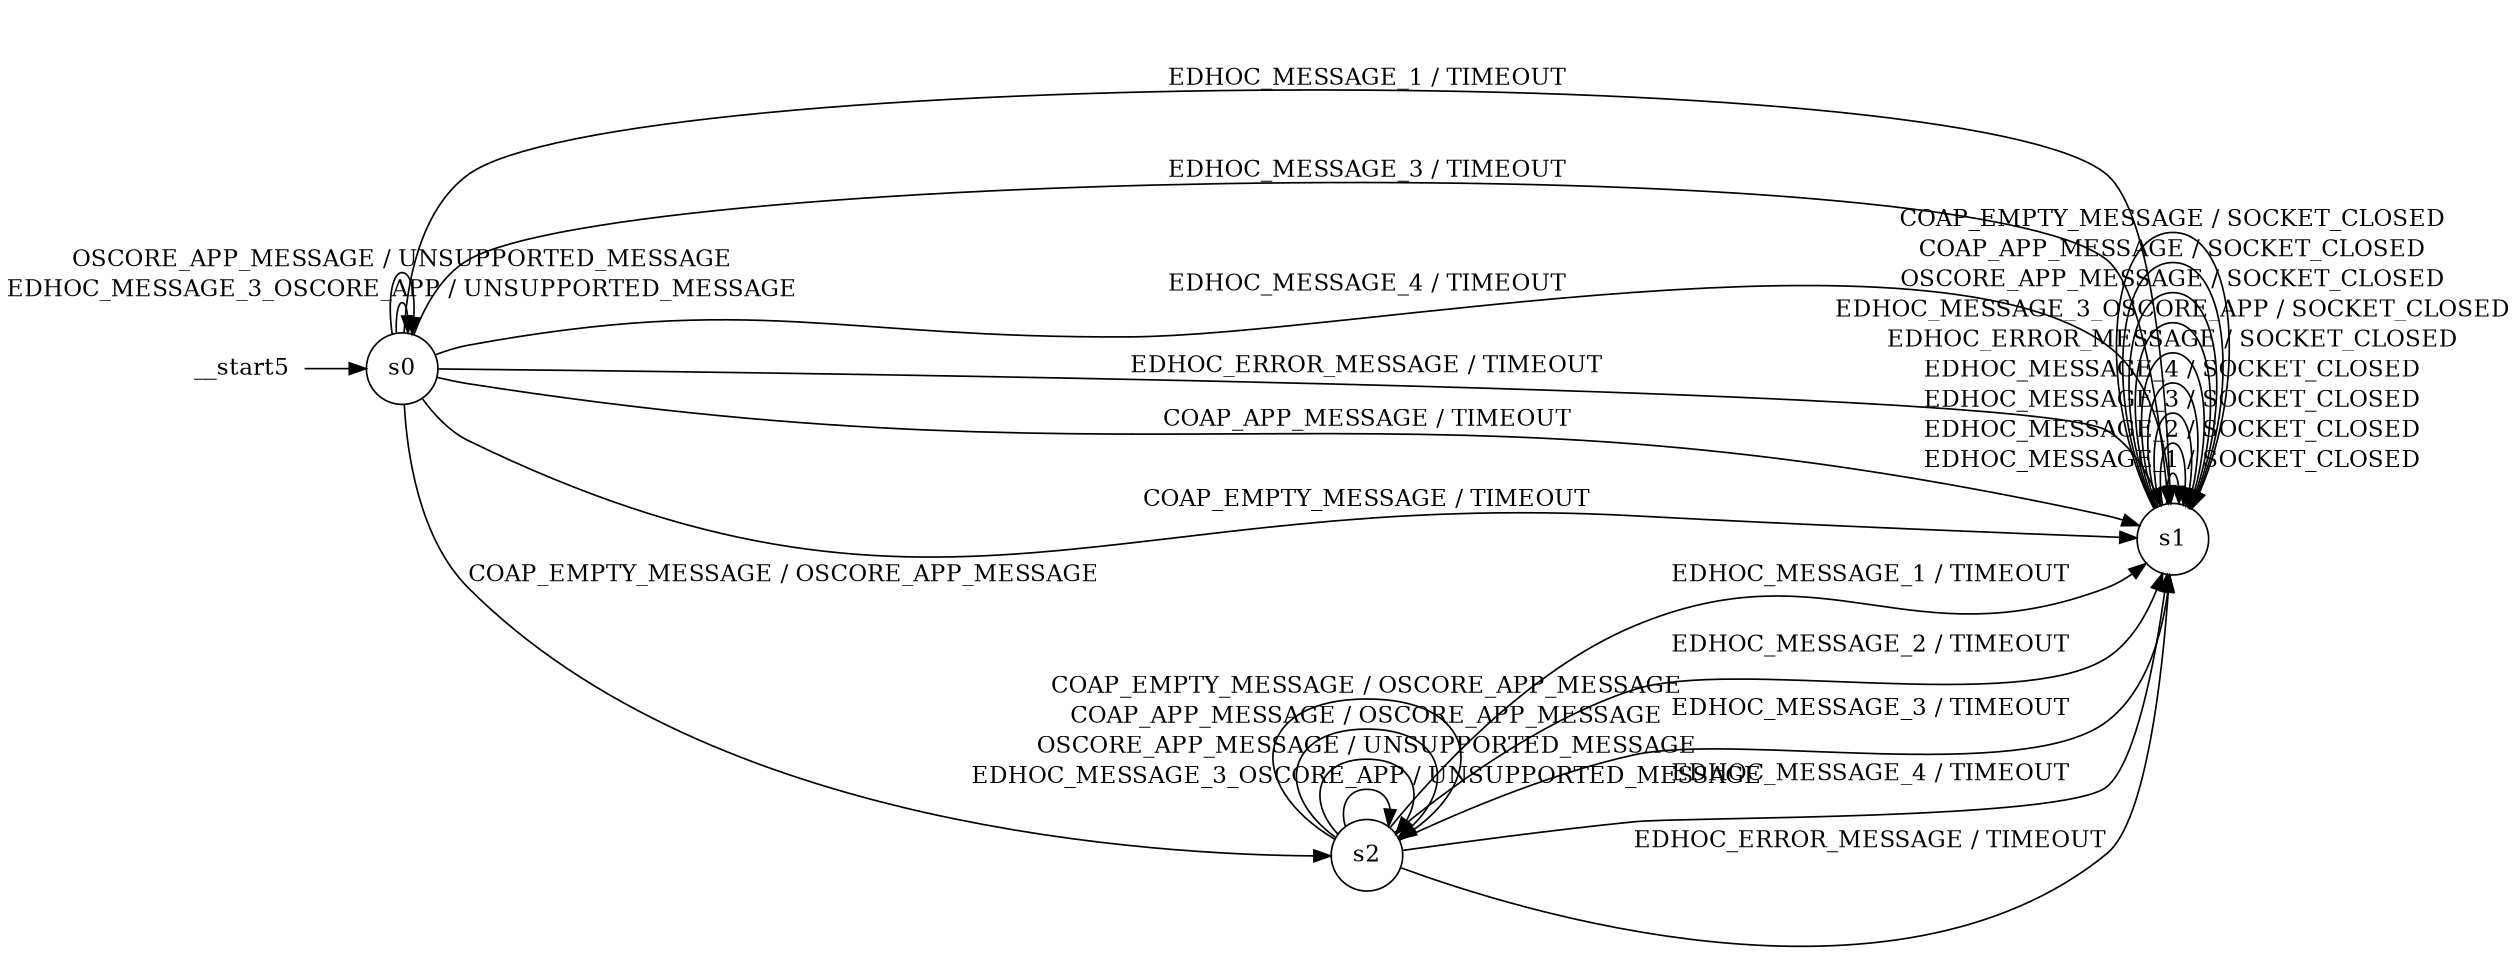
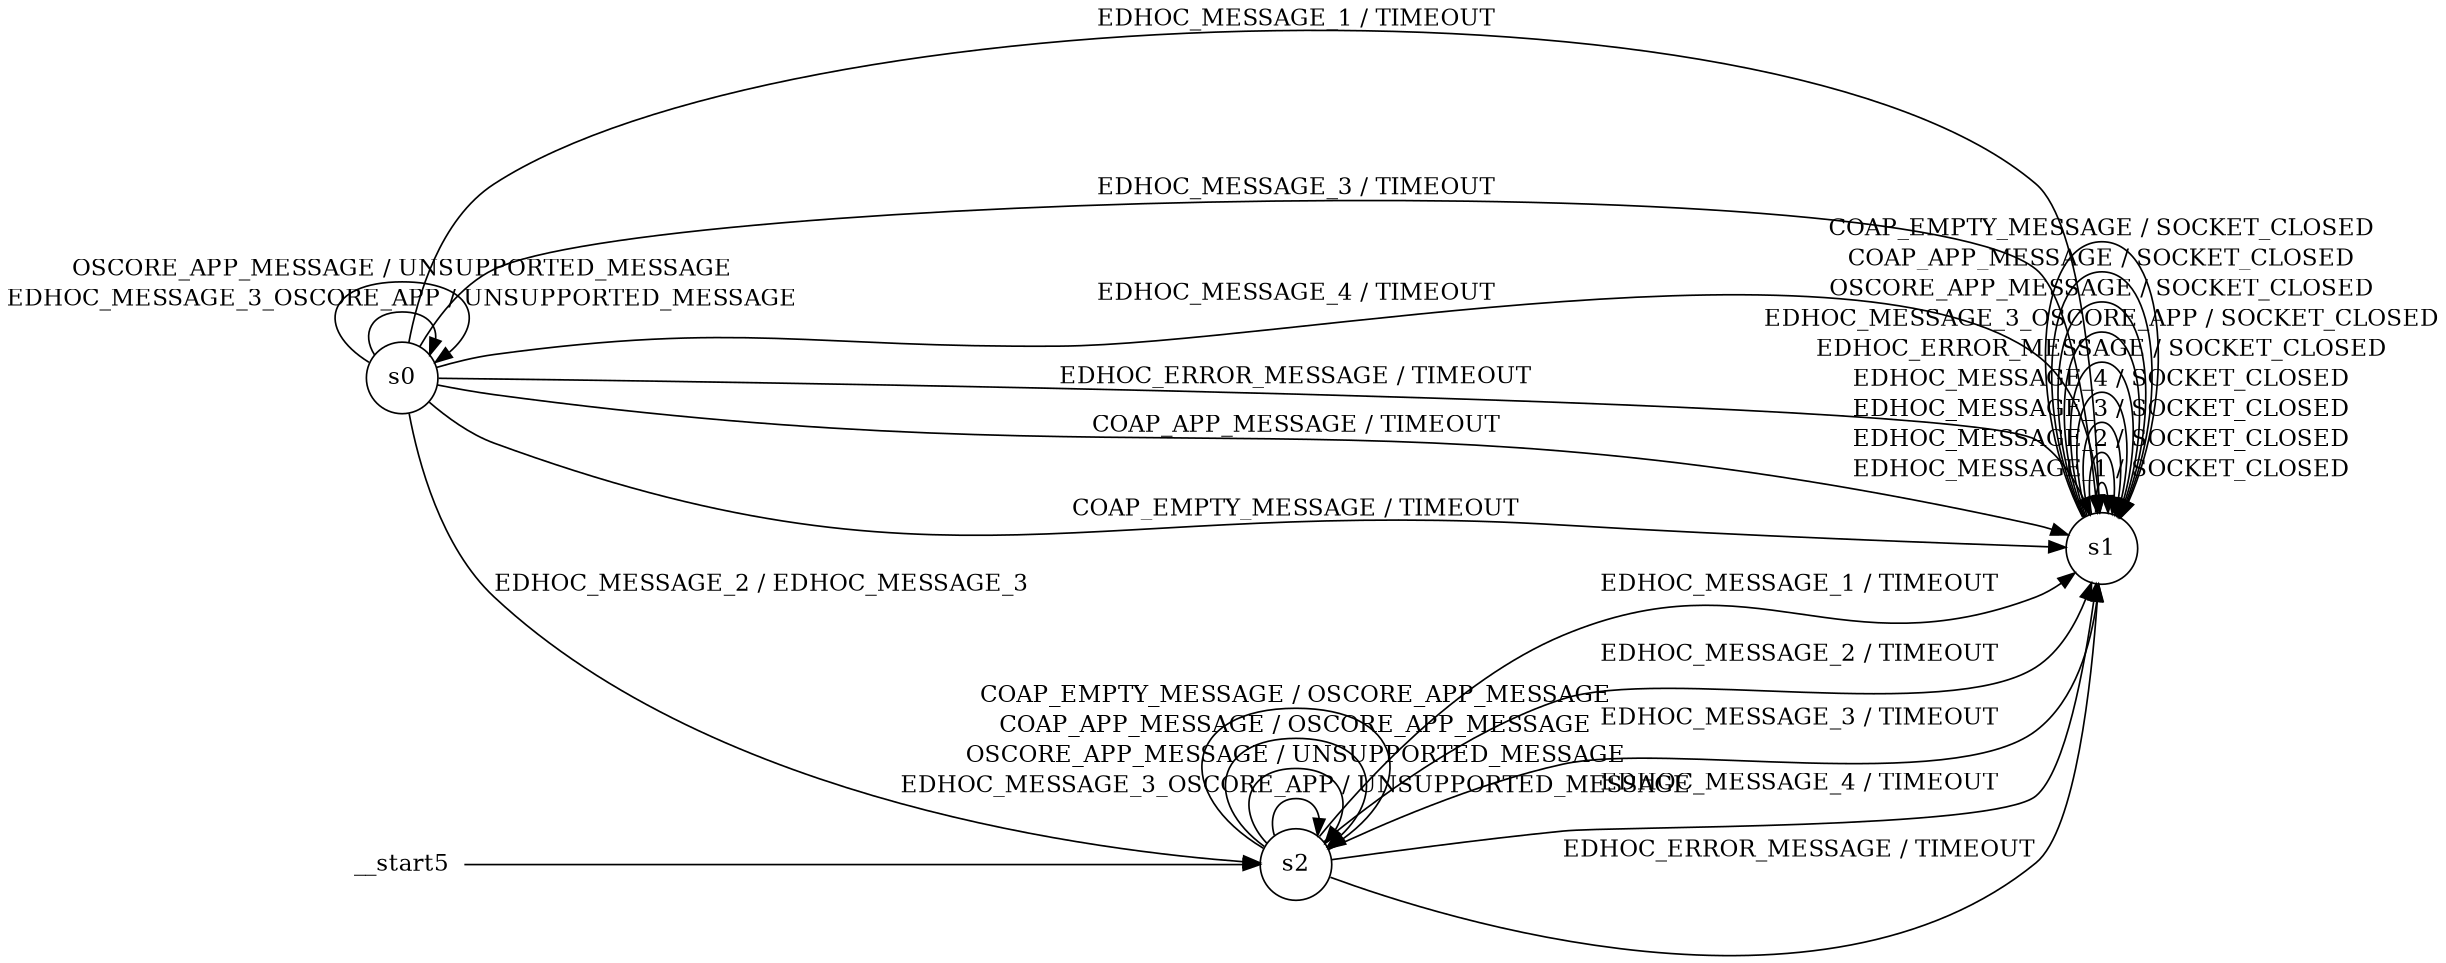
edge "__start5" -> "s0": now "__start5" -> "s2"
edge "s0" -> "s2": label "COAP_EMPTY_MESSAGE / OSCORE_APP_MESSAGE" -> "EDHOC_MESSAGE_2 / EDHOC_MESSAGE_3"
